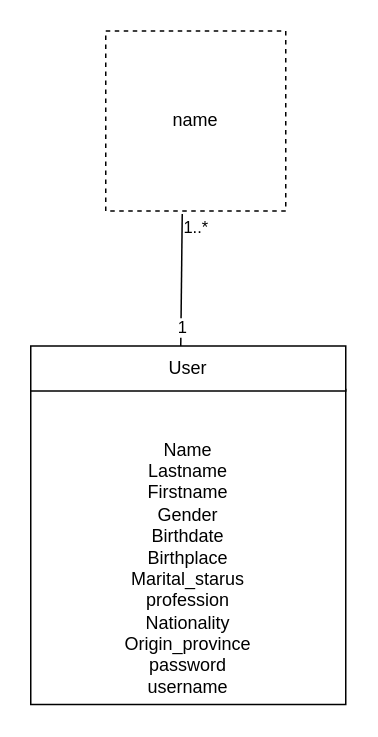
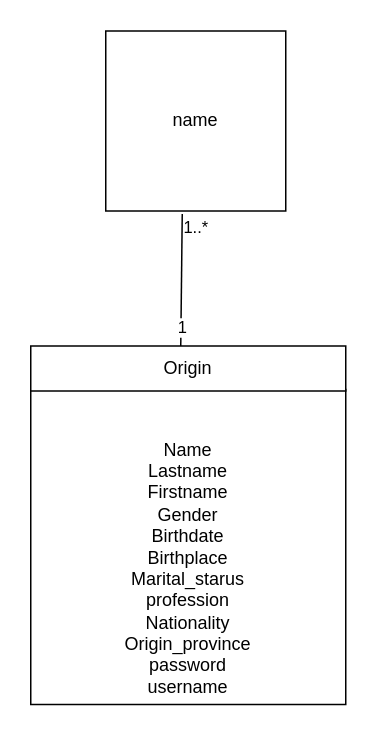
node "name": style dashed -> solid
node "User": label "User" -> "Origin"
